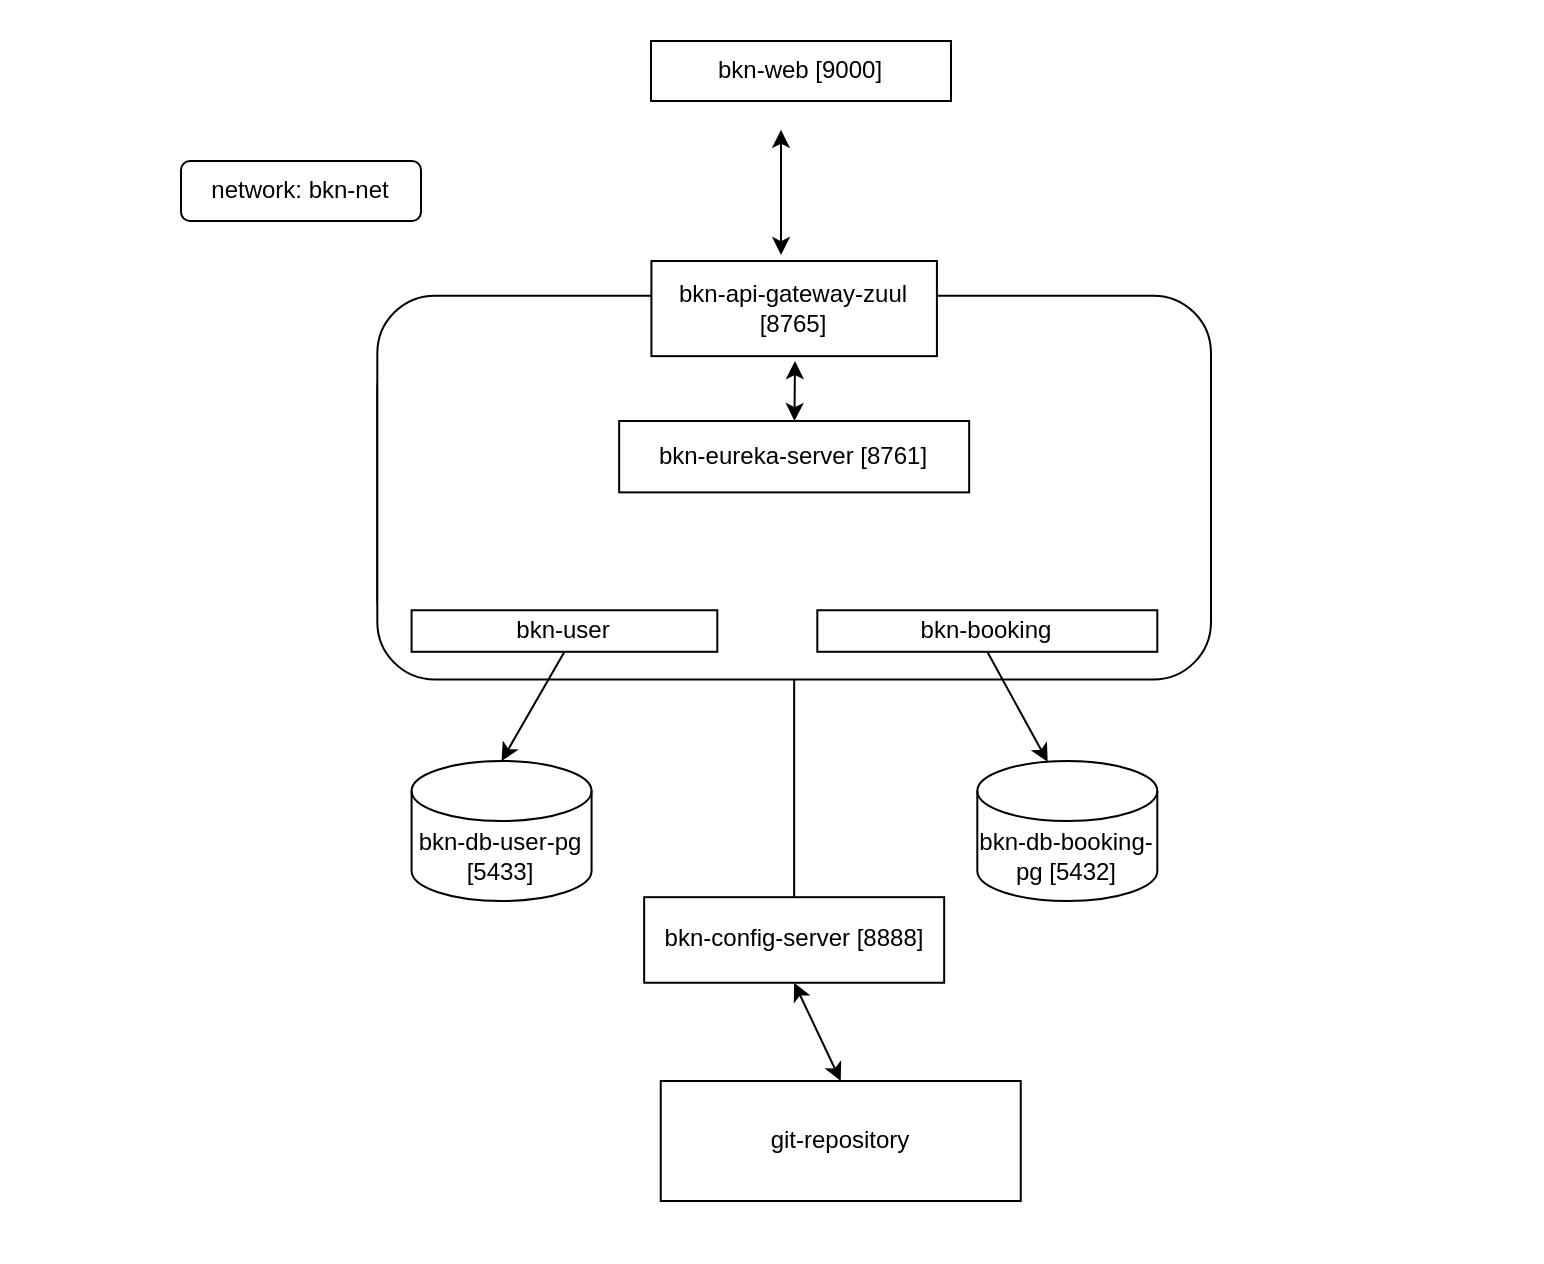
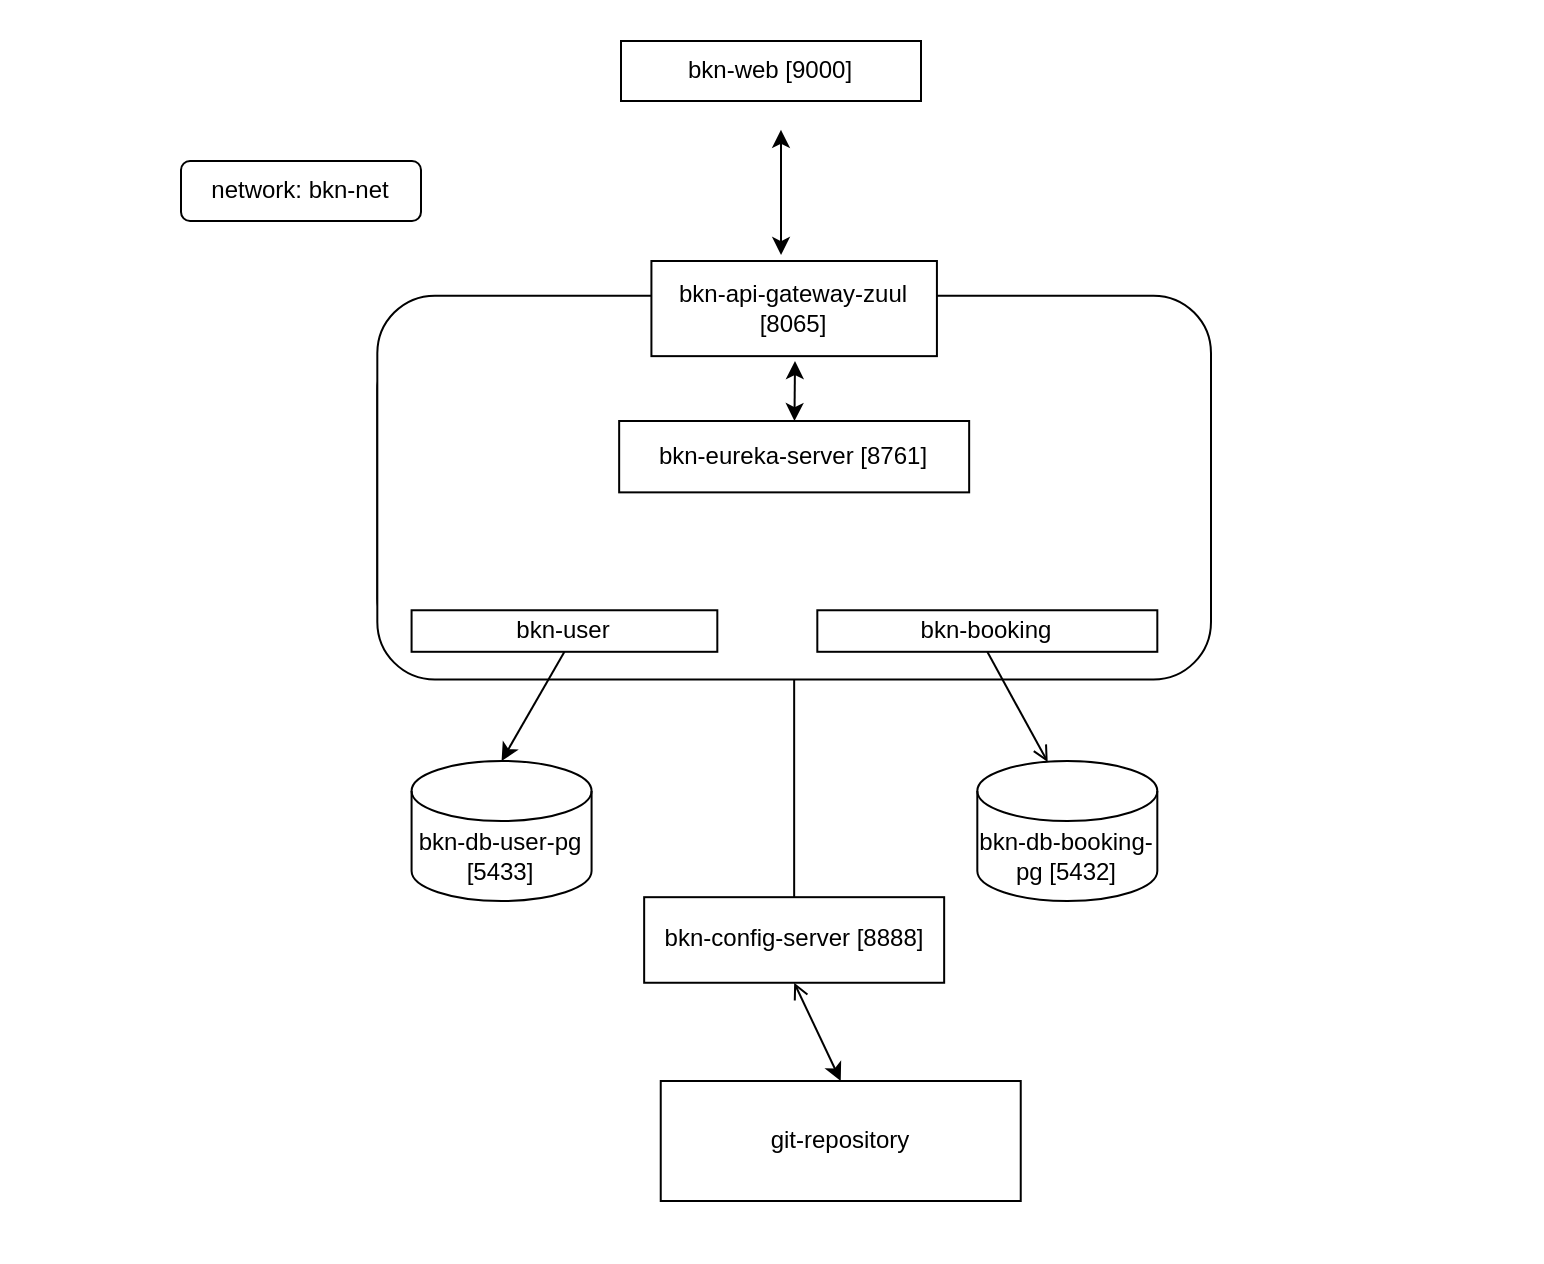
node "bkn-web [9000]": moved (801, 71) -> (771, 71)
node "bkn-api-gateway-zuul [8765]": label "bkn-api-gateway-zuul [8765]" -> "bkn-api-gateway-zuul [8065]"
edge "bkn-booking" -> "bkn-db-booking-pg [5432]": arrowhead classic -> open
edge "bkn-config-server [8888]" -- "git-repository": arrowhead classic -> open
